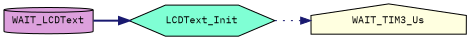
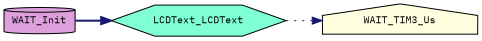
node "WAIT_LCDText": label "WAIT_LCDText" -> "WAIT_Init"
node "LCDText_Init": label "LCDText_Init" -> "LCDText_LCDText"
